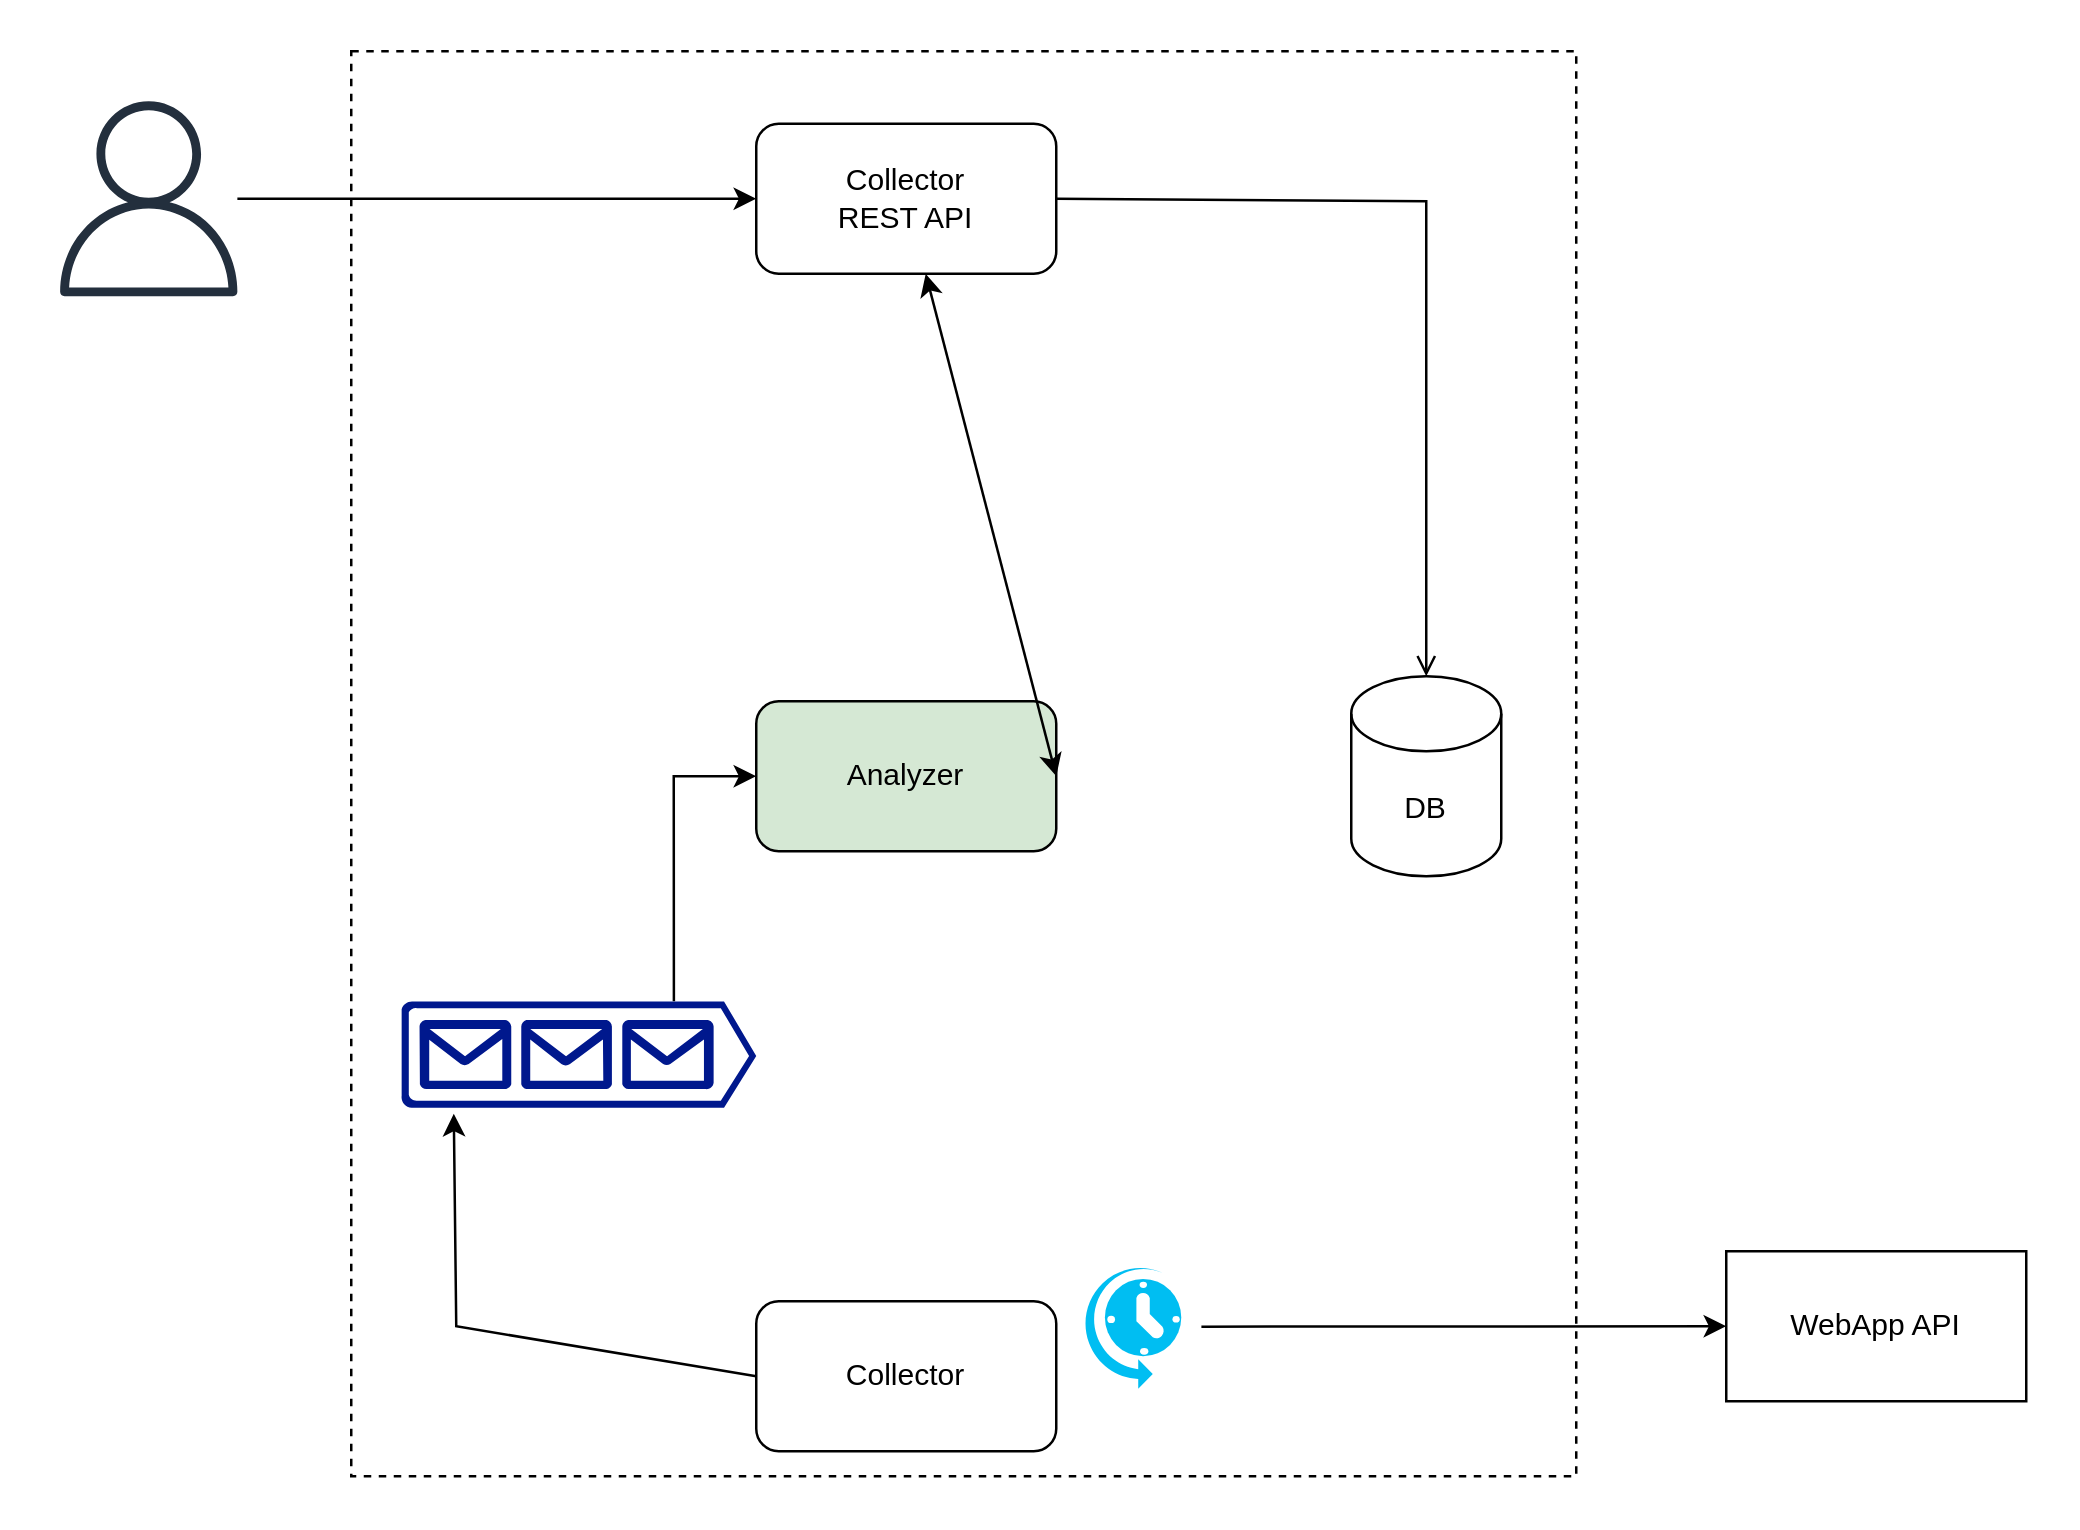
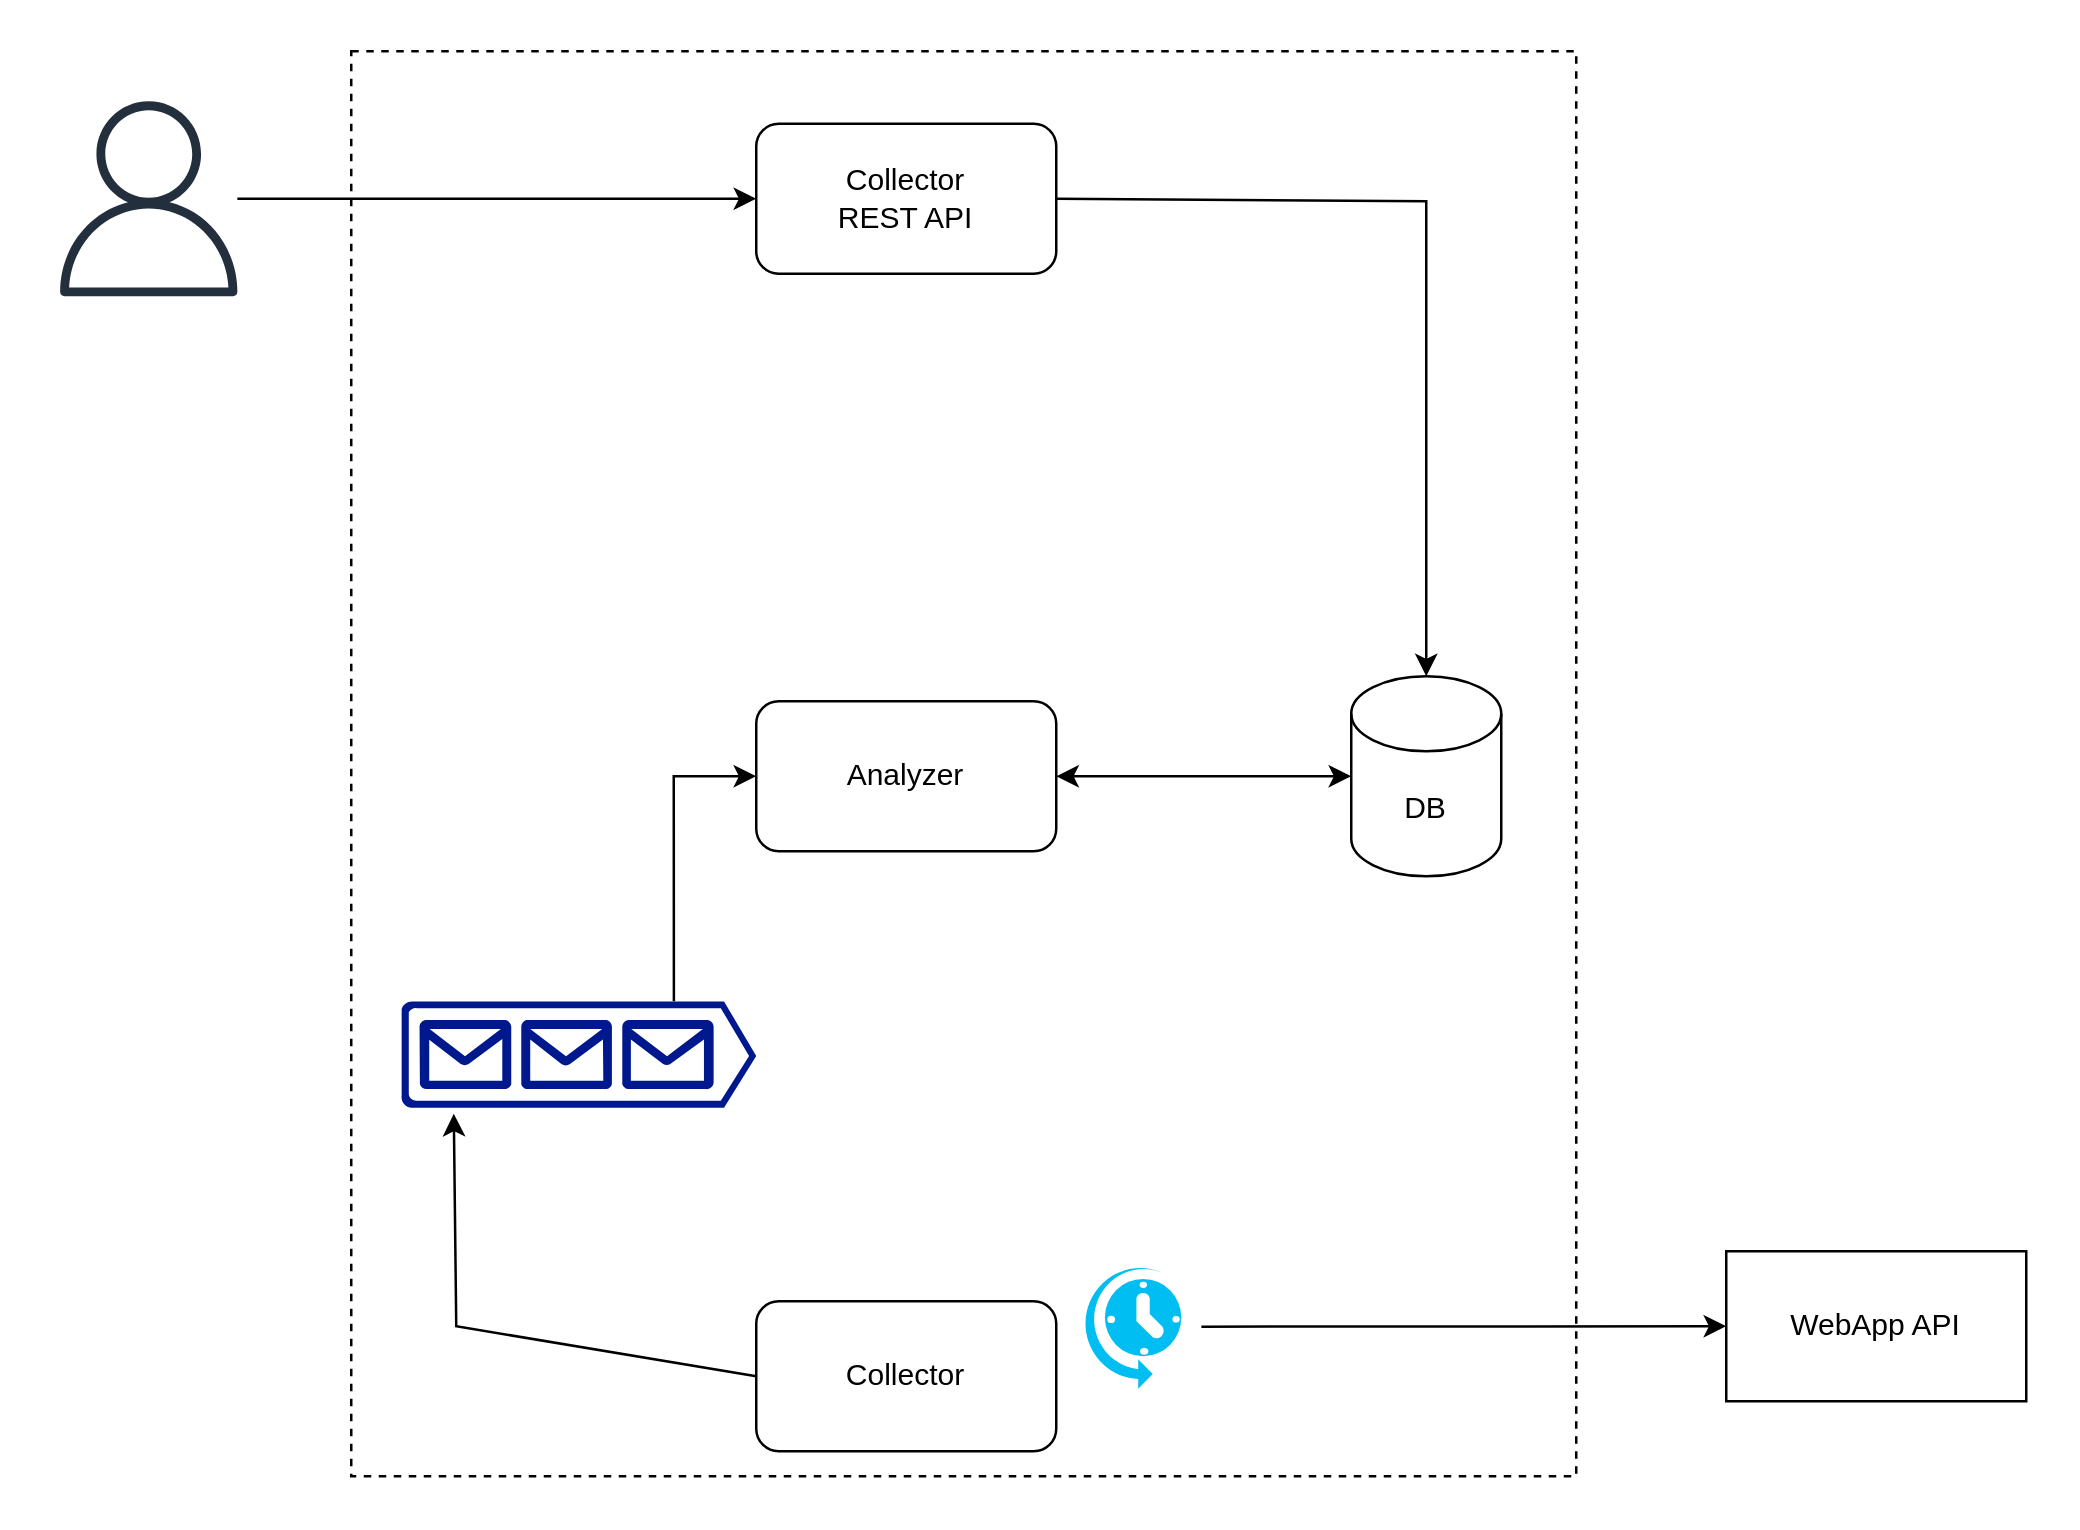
edge "Collector REST API" -- "Analyzer": now "DB" -- "Analyzer"
edge "Collector REST API" -> "DB": arrowhead open -> classic
node "Analyzer": fillcolor #d5e8d4 -> #ffffff
